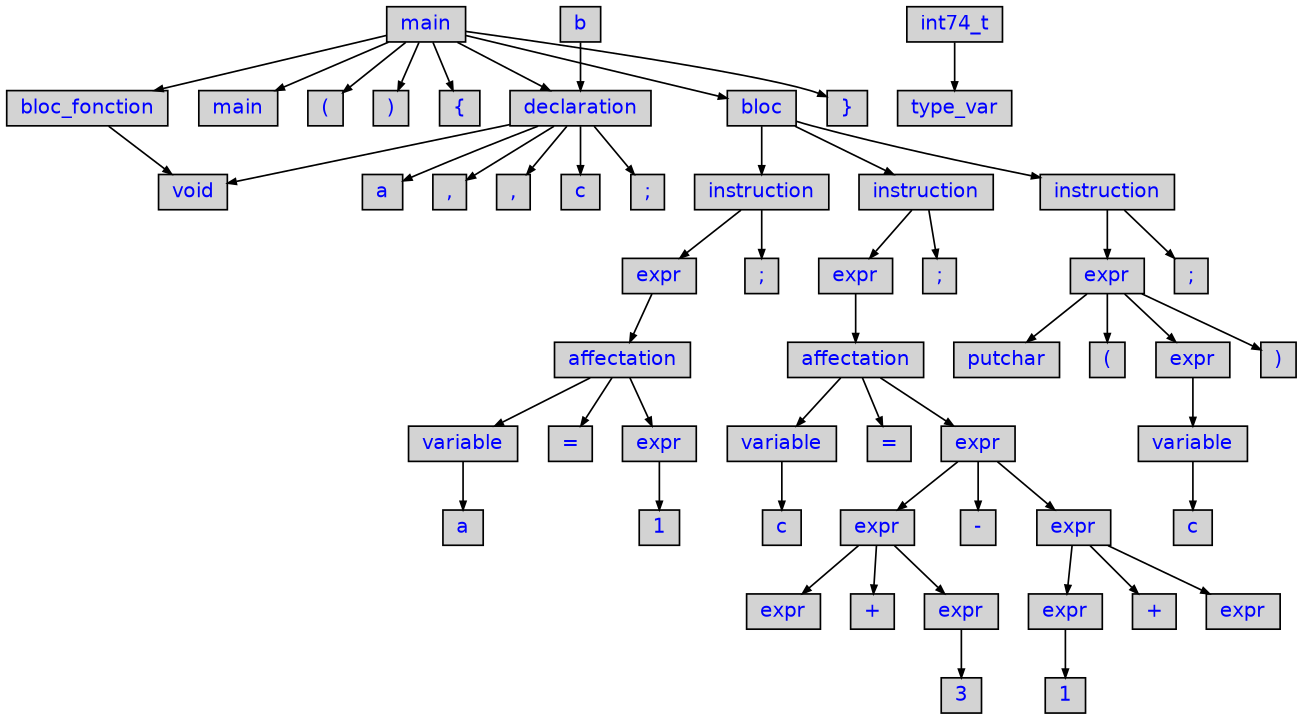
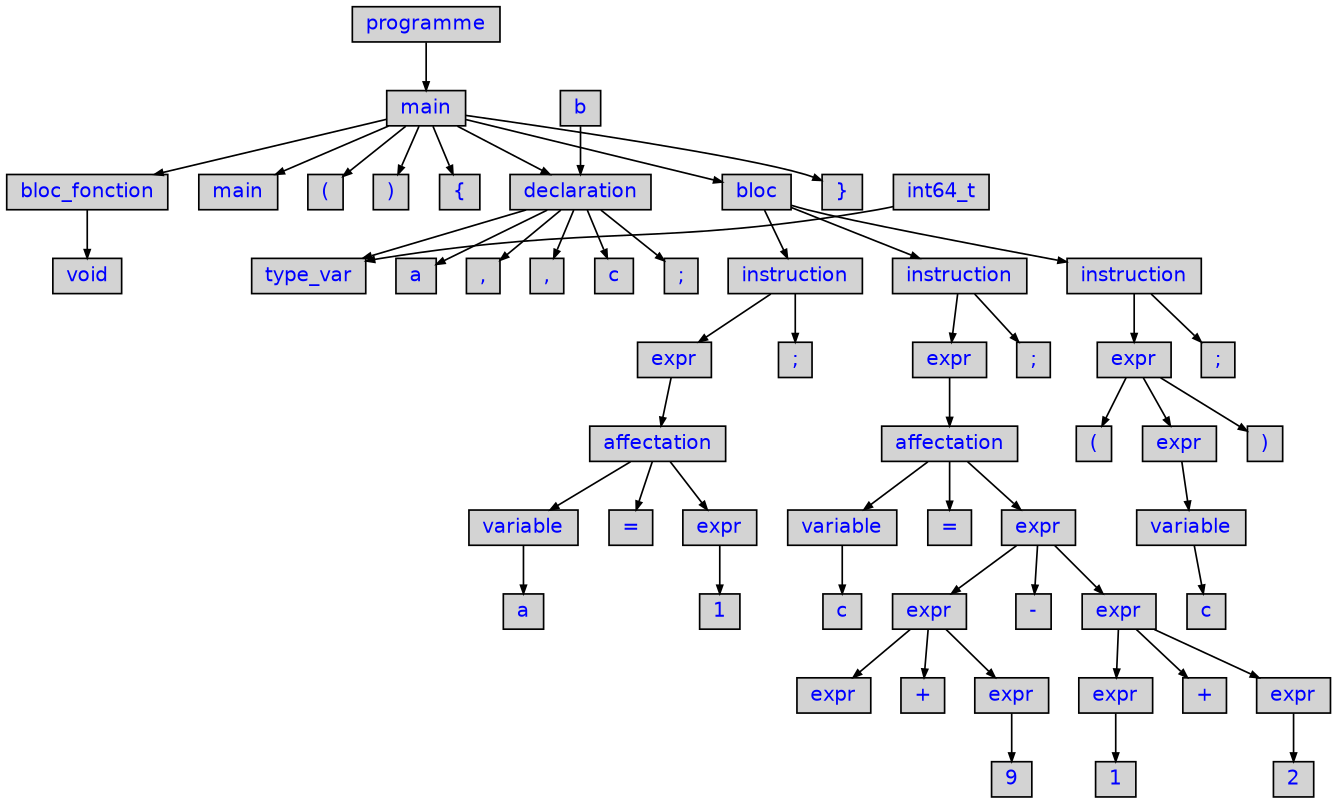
node "programme": added
node "int74_t": label "int74_t" -> "int64_t"
edge "declaration" -> "void": now "declaration" -> "type_var"
node "putchar": removed
node "3": label "3" -> "9"
node "2": added
